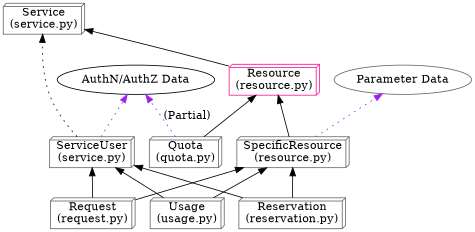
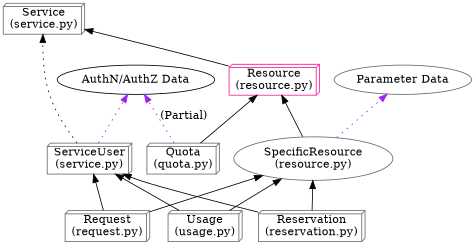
node "SpecificResource (resource.py)": shape box3d -> ellipse
